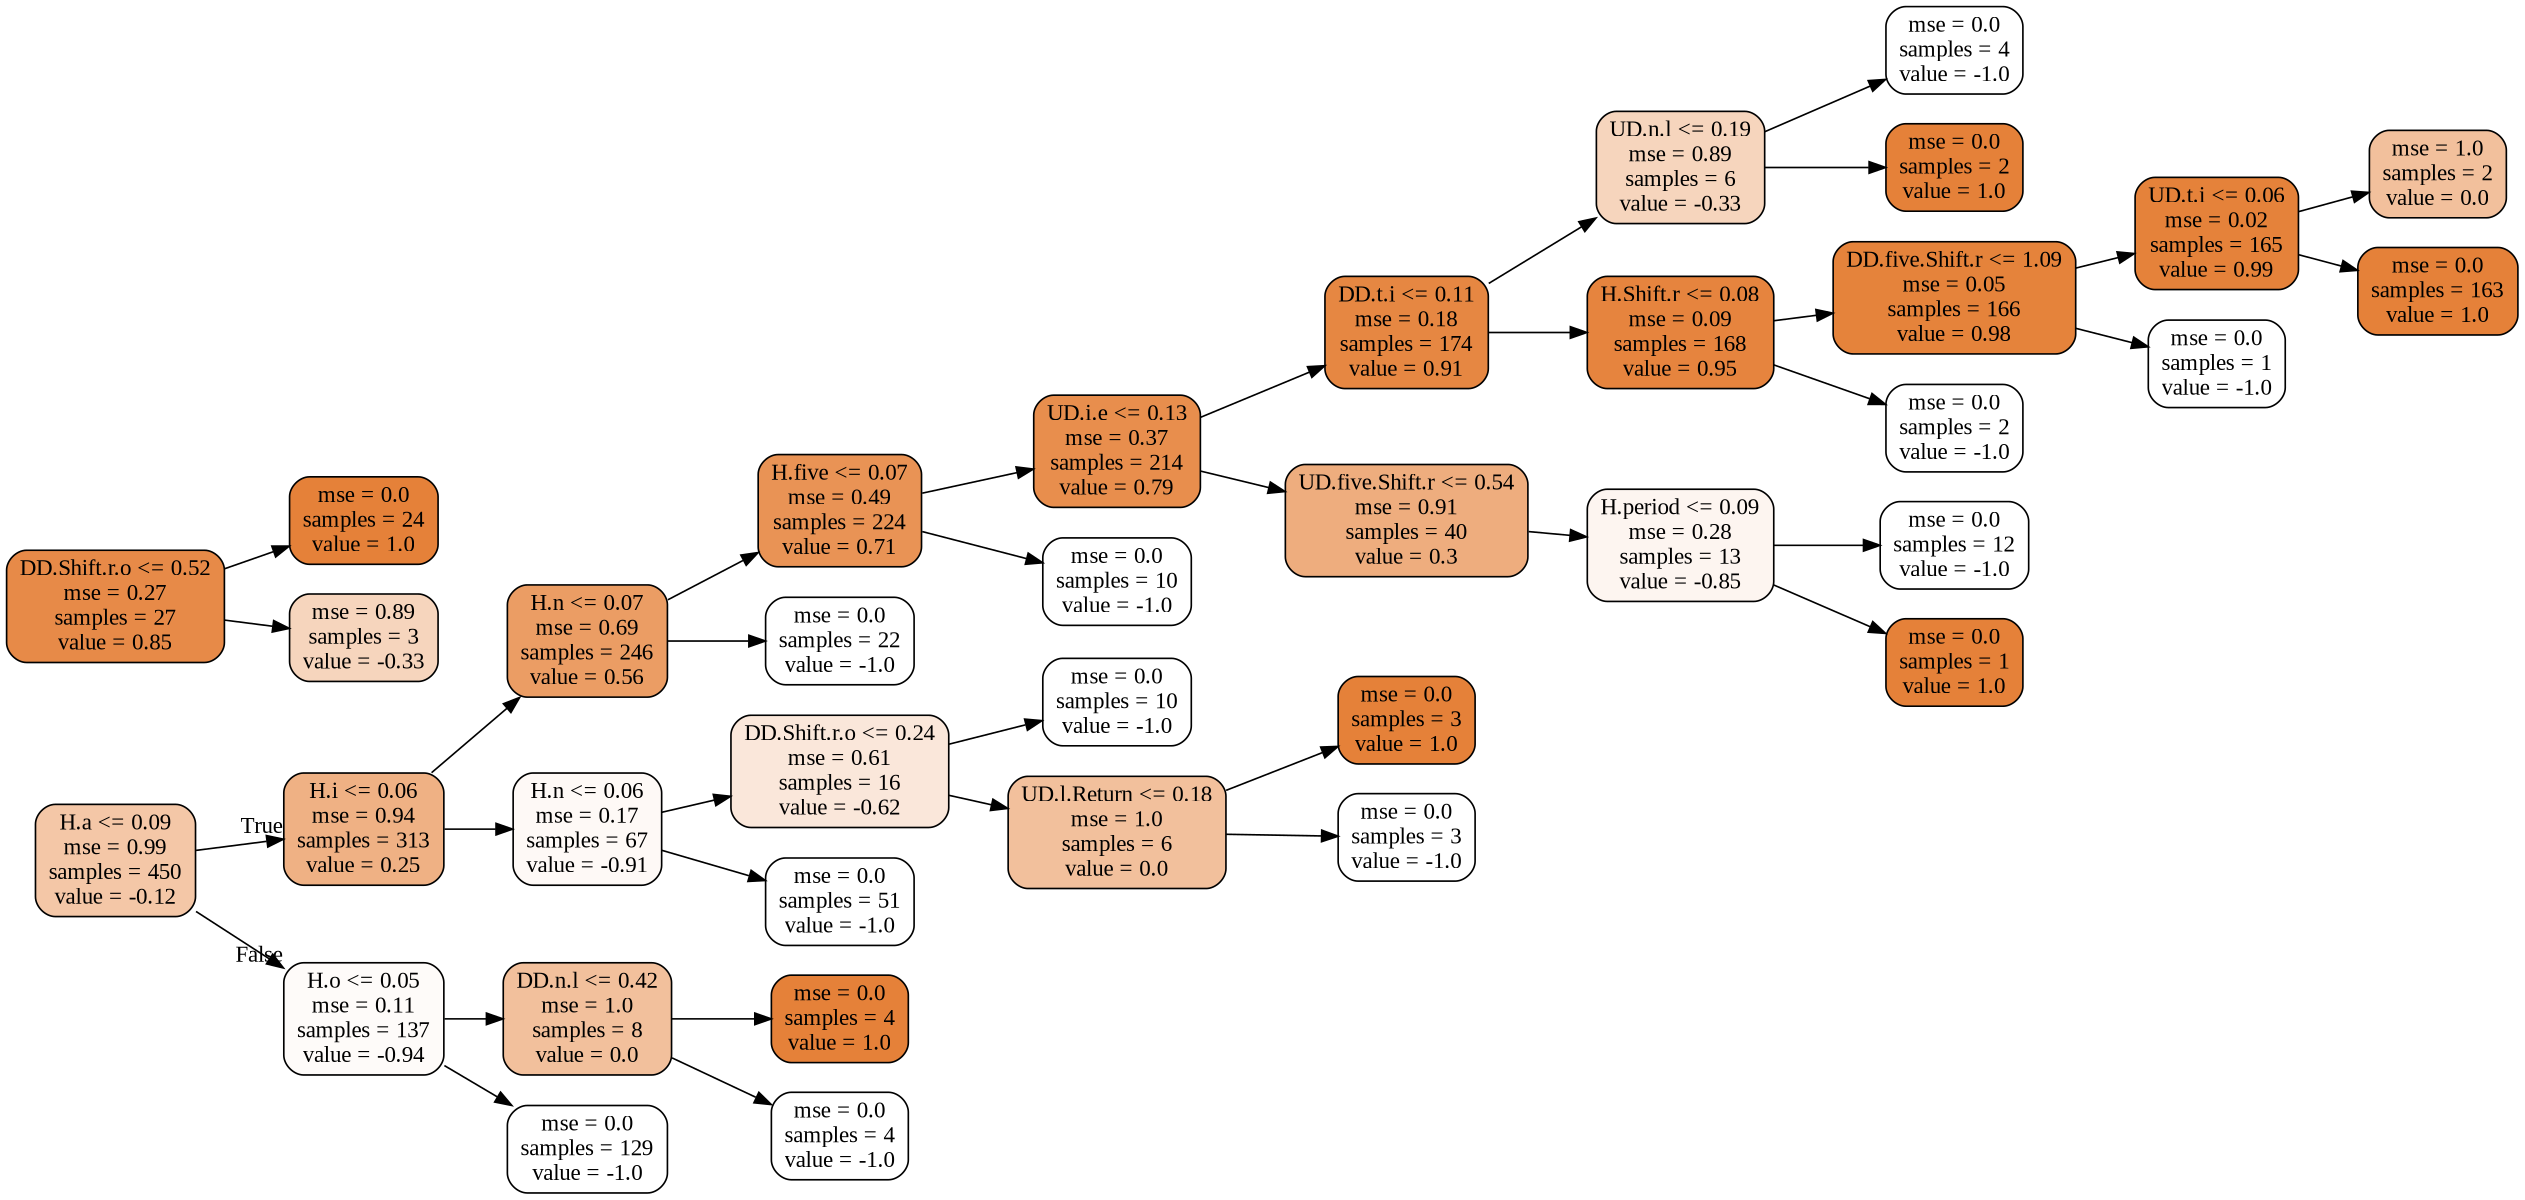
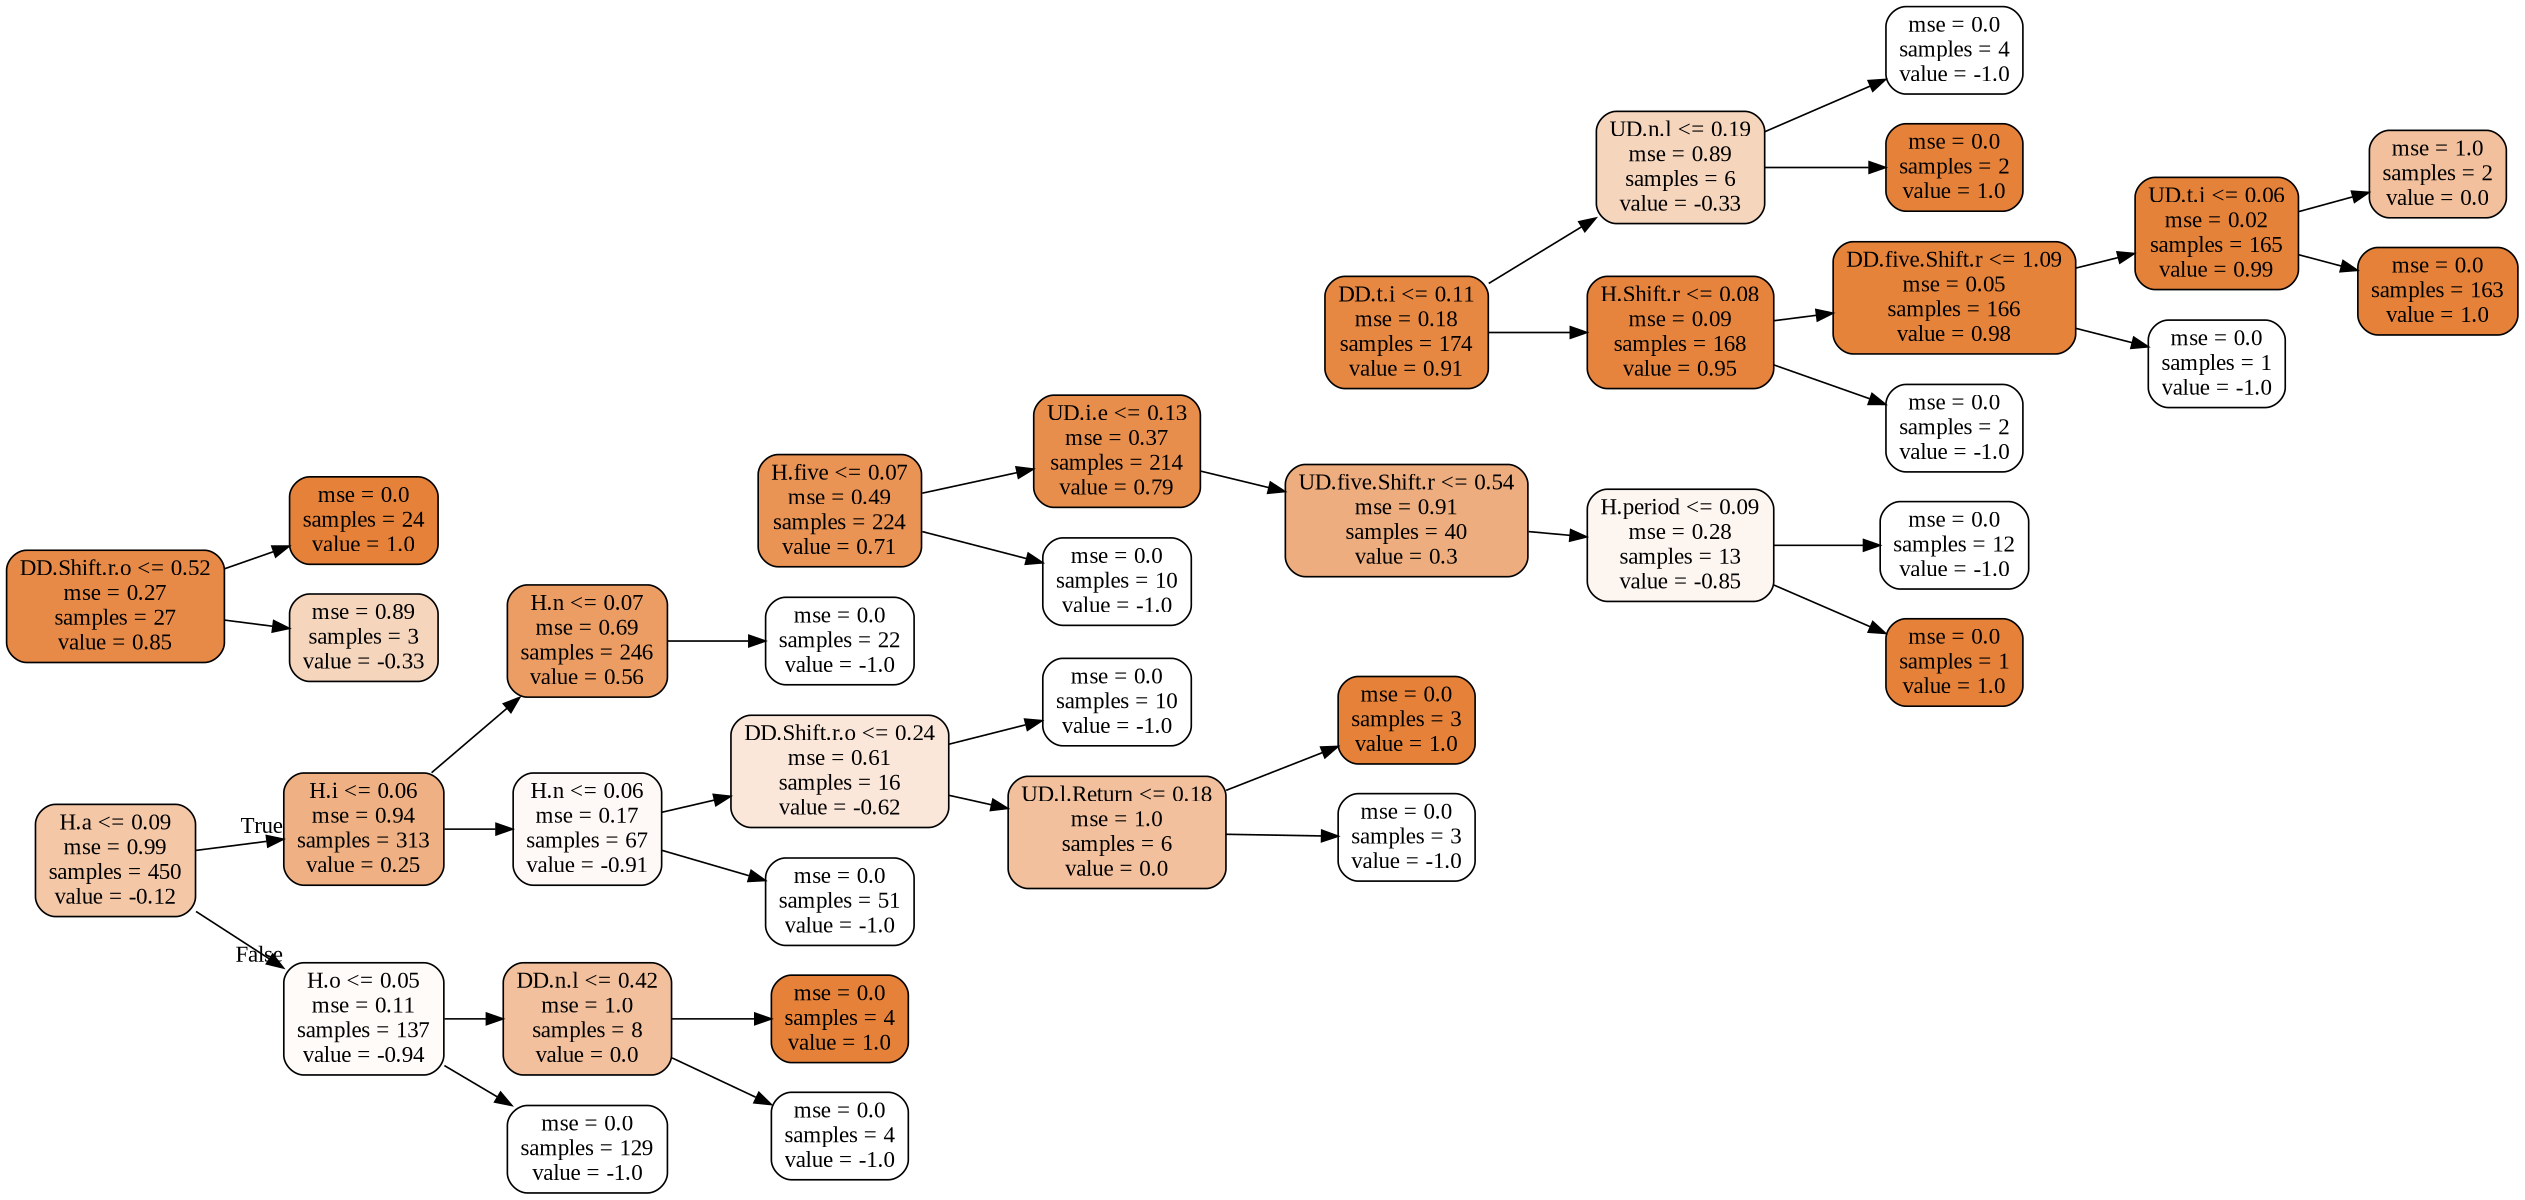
edge "UD.i.e <= 0.13 mse = 0.37 samples = 214 value = 0.79" -> "DD.t.i <= 0.11 mse = 0.18 samples = 174 value = 0.91": removed
edge "H.n <= 0.07 mse = 0.69 samples = 246 value = 0.56" -> "H.five <= 0.07 mse = 0.49 samples = 224 value = 0.71": removed
